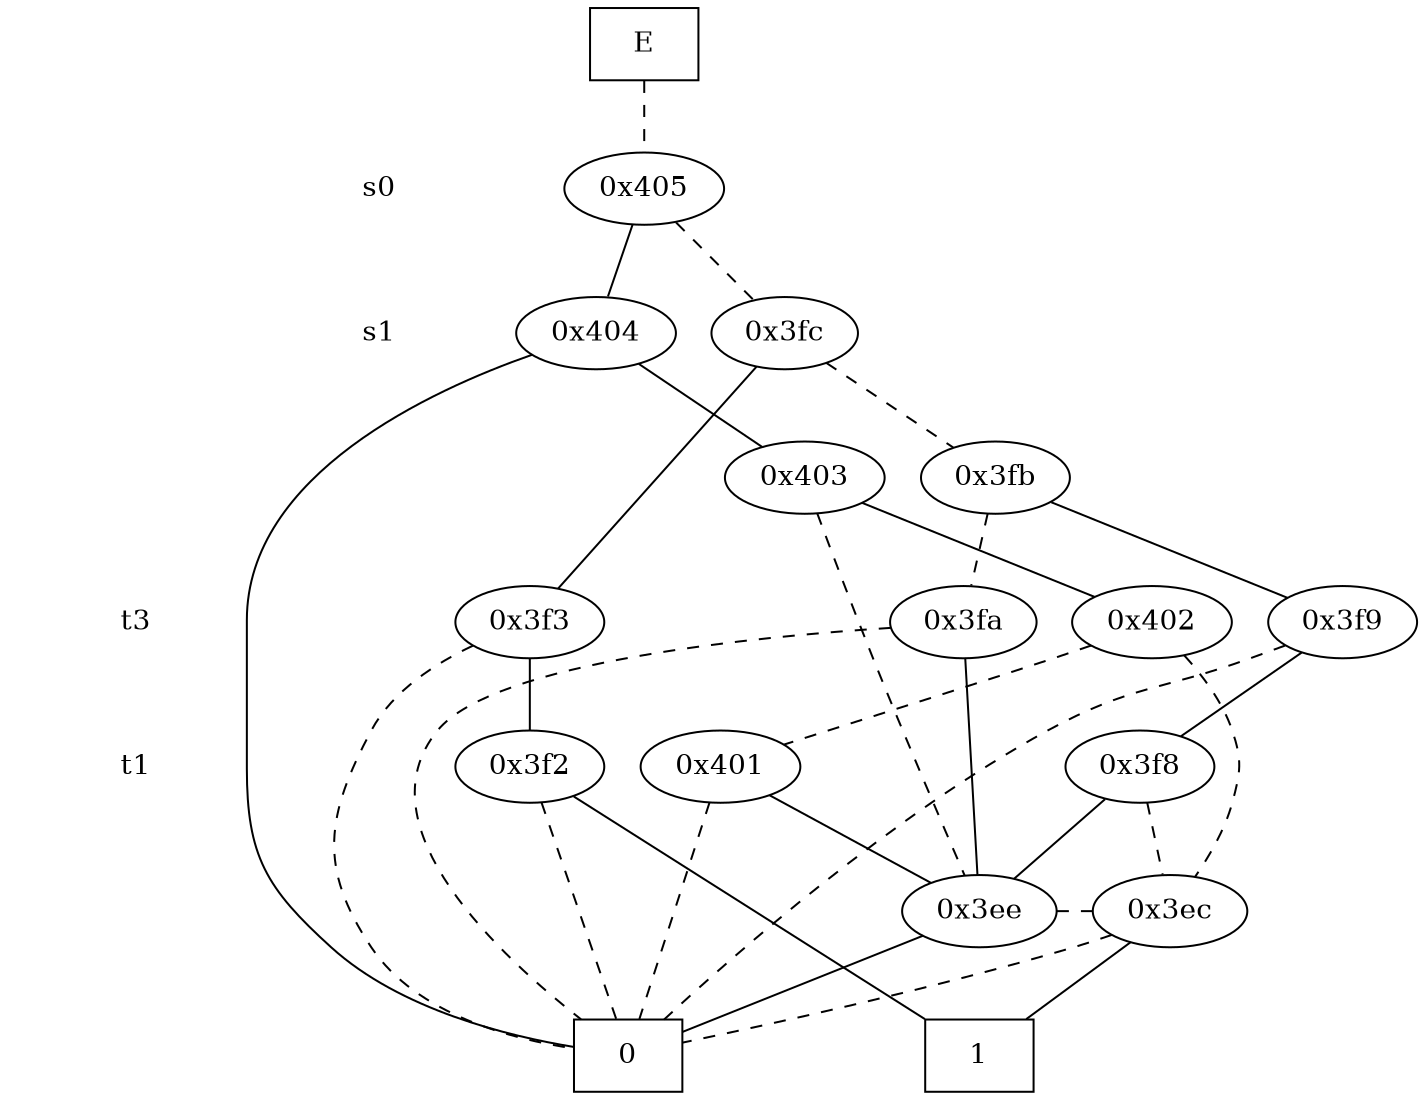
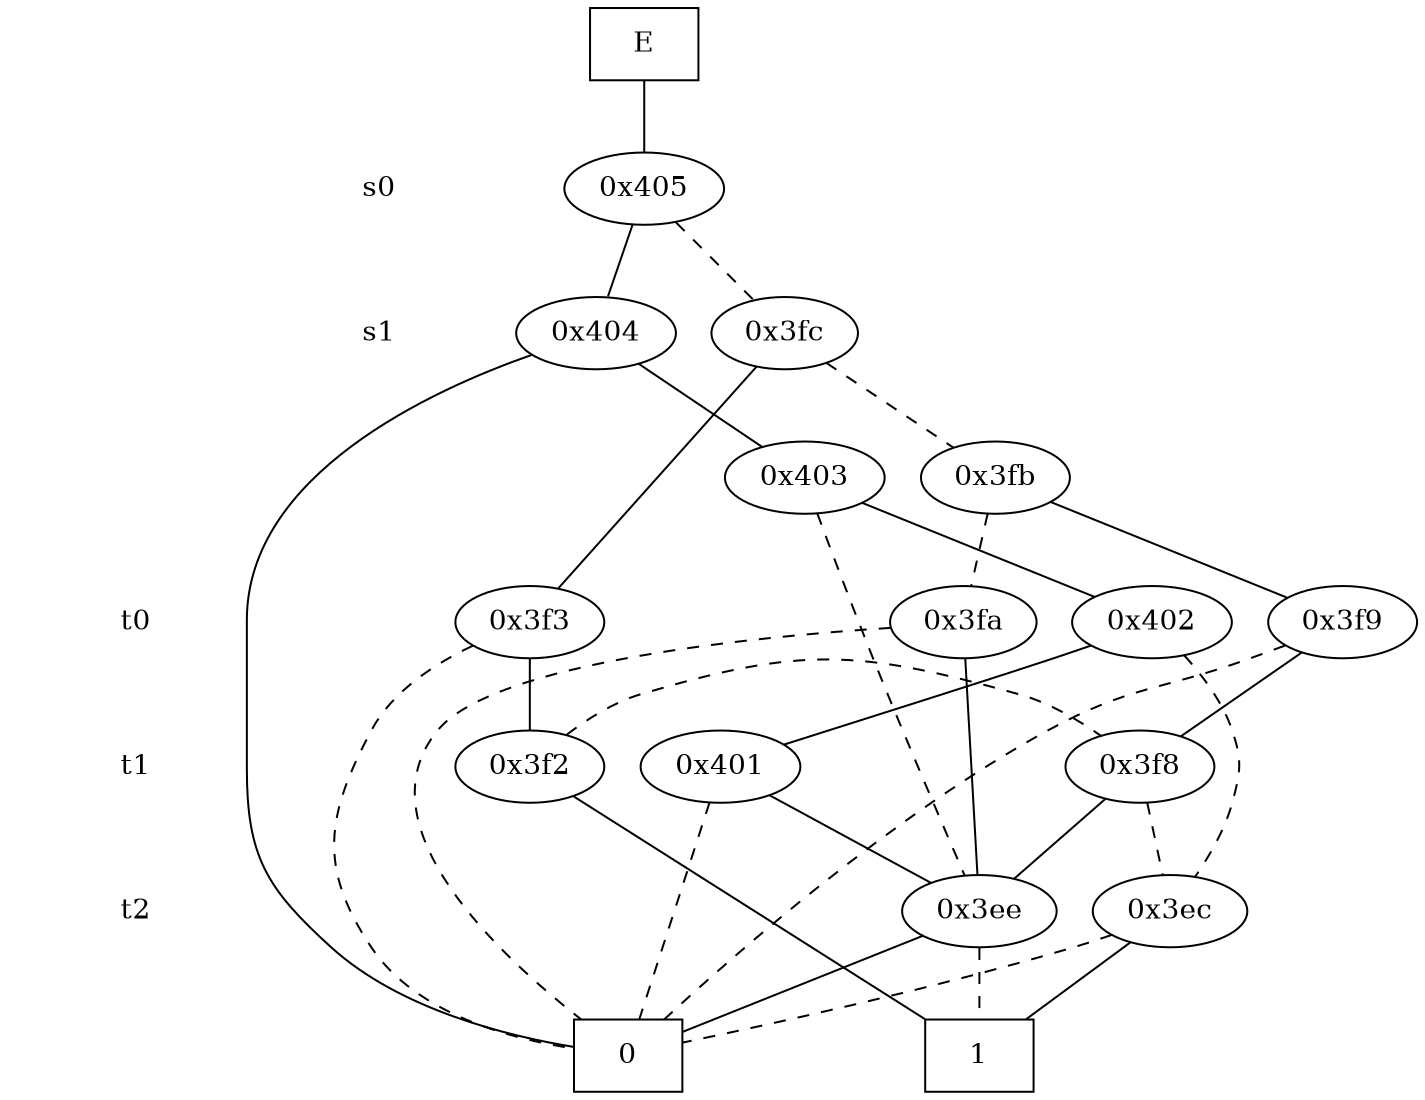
edge "E" -- "0x405": style dashed -> solid
node "t3": label "t3" -> "t0"
edge "0x402" -- "0x401": style dashed -> solid
node "t2": added
edge "0x3f2" -- "0": now "0x3f2" -- "0x3f8"
edge "0x3ee" -- "0x3ec": now "0x3ee" -- "1"
